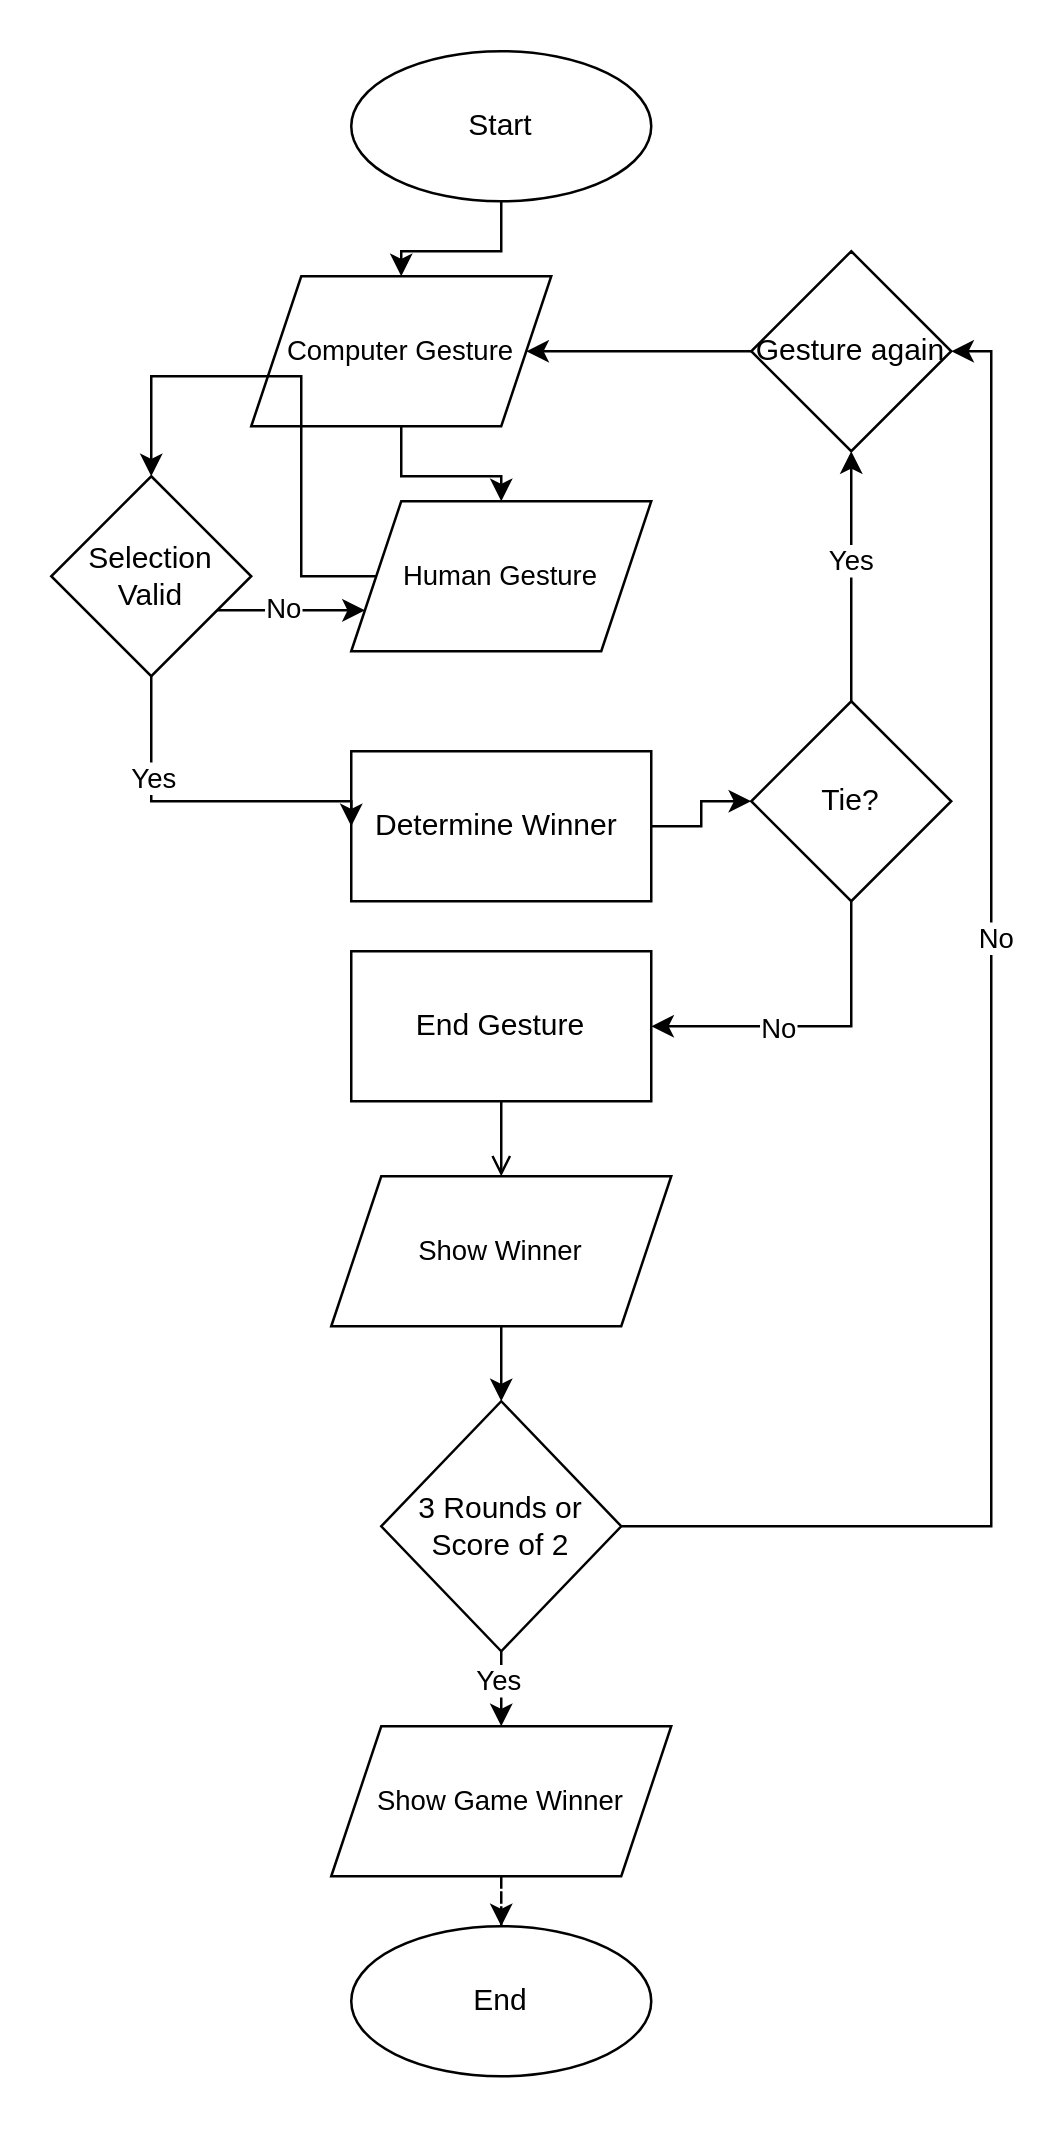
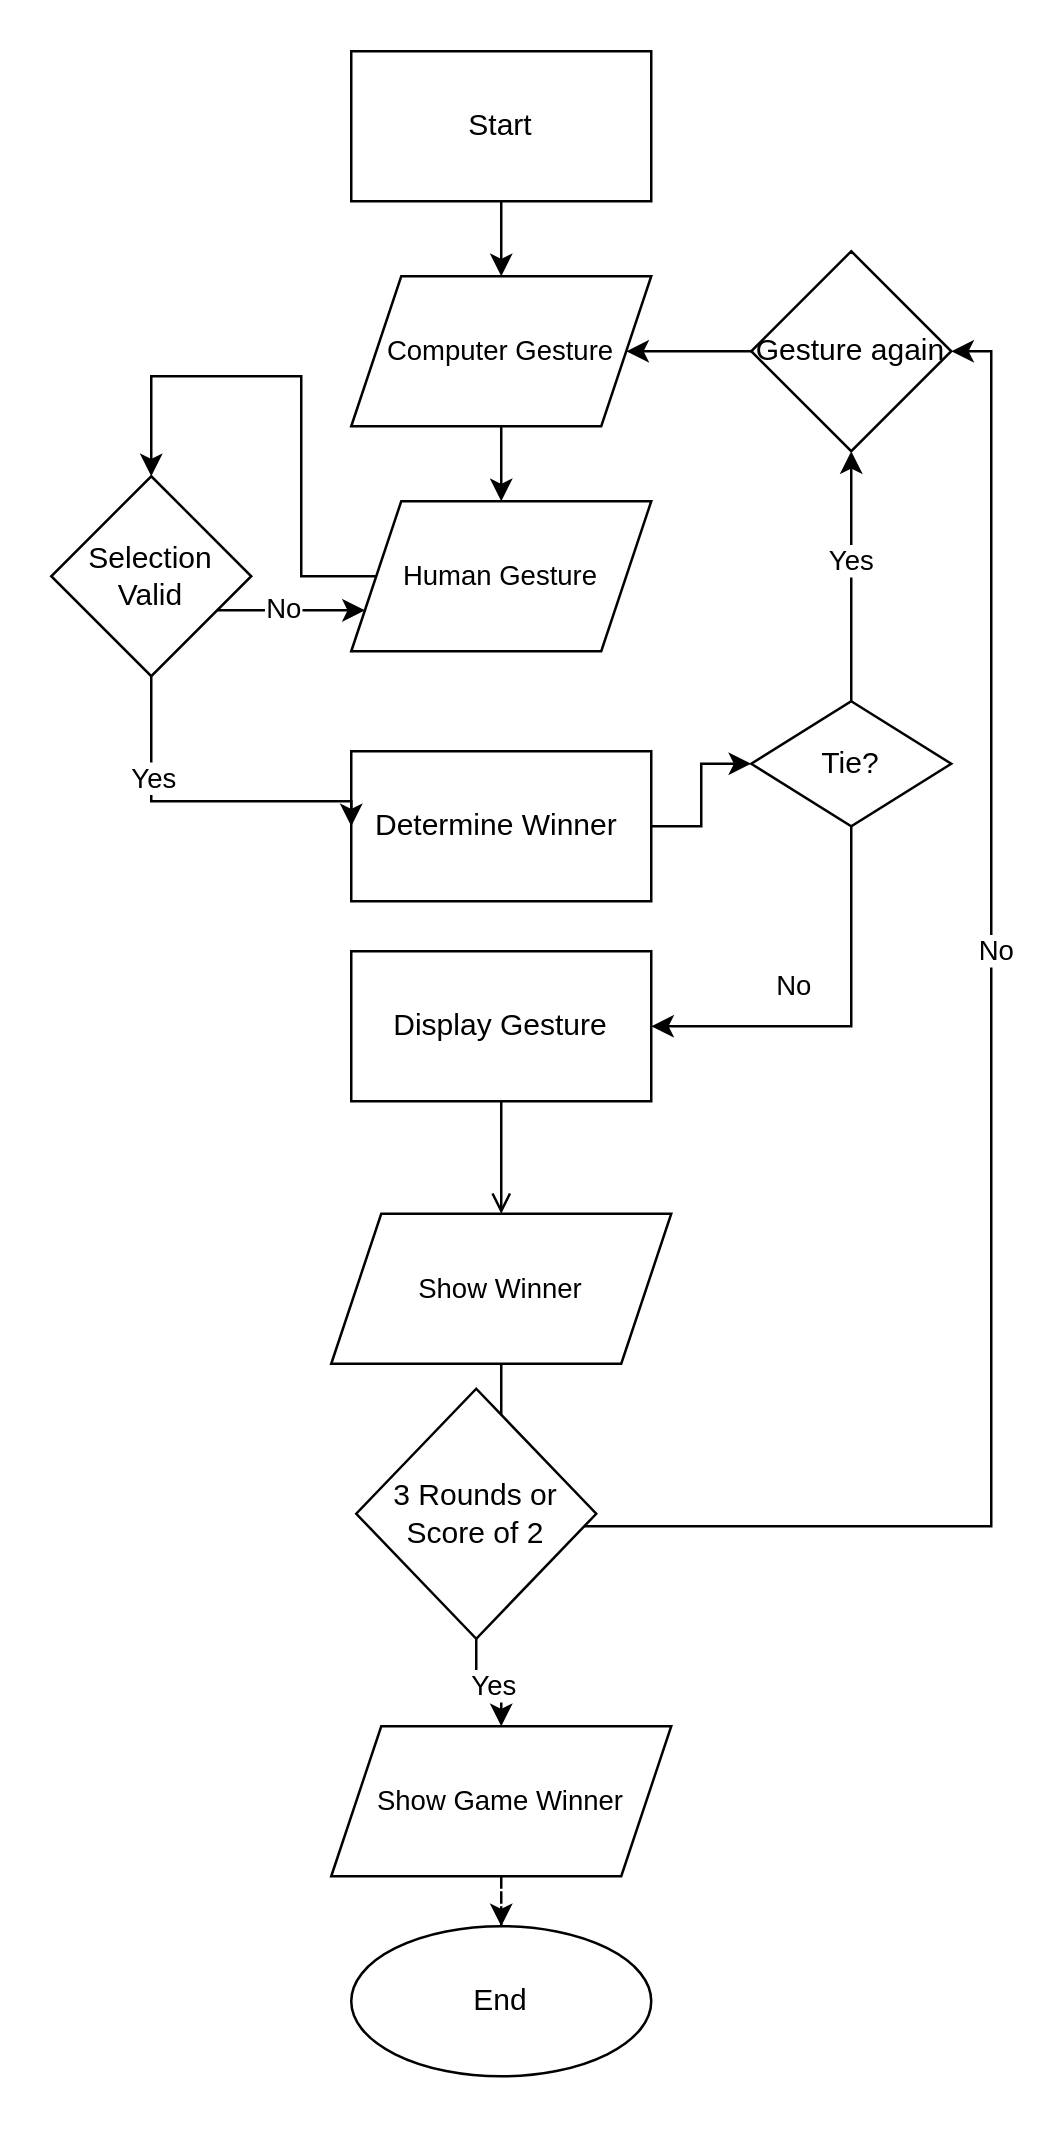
node "Start": shape ellipse -> rectangle
node "Computer Gesture": moved (401, 351) -> (501, 351)
node "Tie?": size 200x200 -> 200x125
node "End Gesture": label "End Gesture" -> "Display Gesture"
node "Show Winner": moved (501, 1251) -> (501, 1289)
node "3 Rounds or Score of 2": moved (501, 1526) -> (476, 1514)
